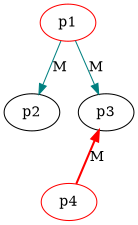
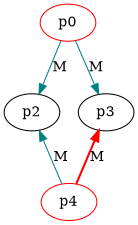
node "p1": label "p1" -> "p0"
edge "p2" -- "p4": added, label "M"
